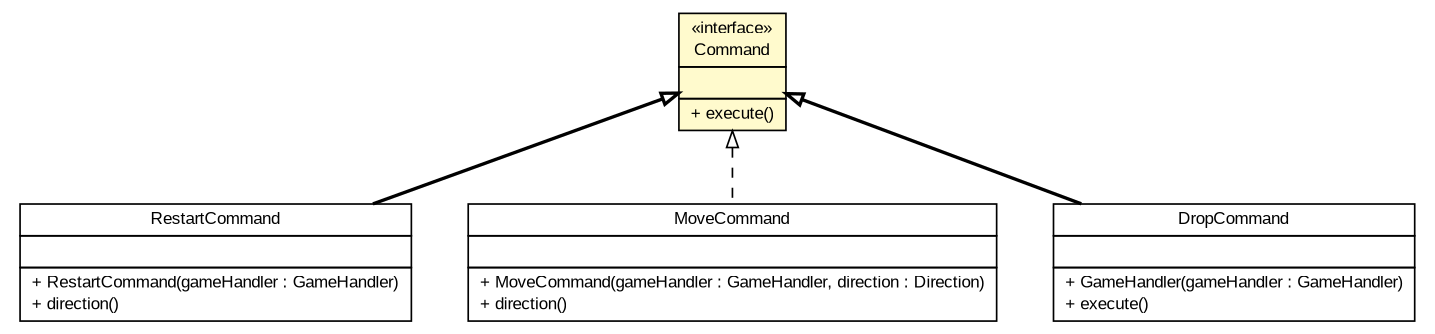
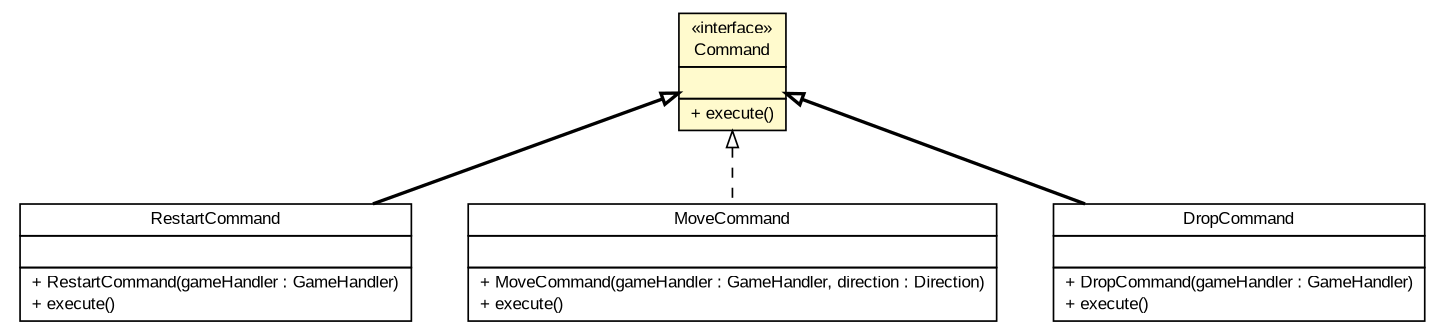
node "DropCommand": text "+ GameHandler(gameHandler : GameHandler)" -> "+ DropCommand(gameHandler : GameHandler)"
node "RestartCommand": text "+ direction()" -> "+ execute()"
node "MoveCommand": text "+ direction()" -> "+ execute()"
